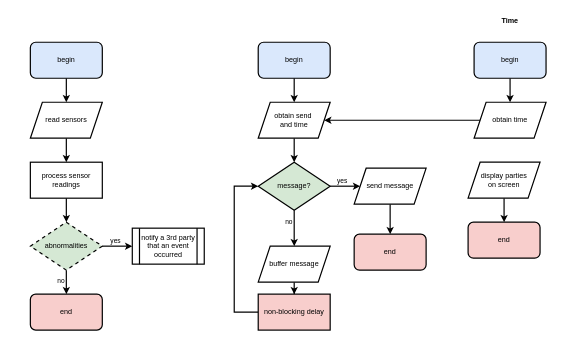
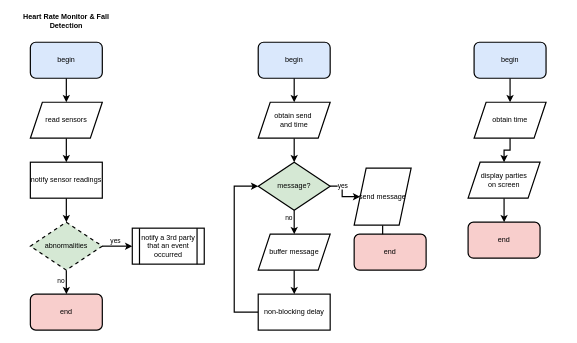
node "Heart Rate Monitor & Fall Detection": added
node "Time": removed
edge "obtain time" -> "obtain send and time": now "obtain time" -> "display parties on screen"
node "process sensor readings": label "process sensor readings" -> "notify sensor readings"
node "send message": size 72x36 -> 57x57
node "buffer message": moved (294, 264) -> (294, 252)
node "non-blocking delay": fillcolor #f8cecc -> #ffffff
